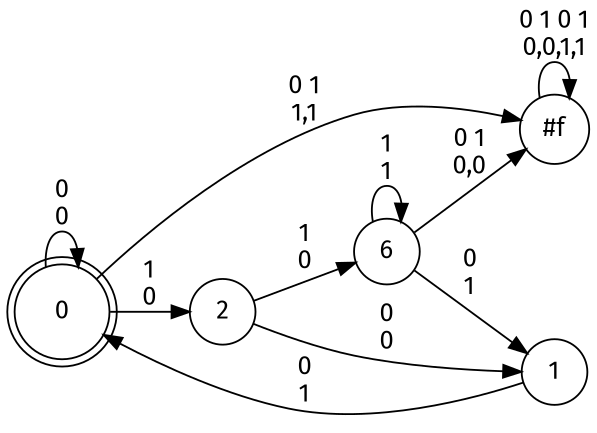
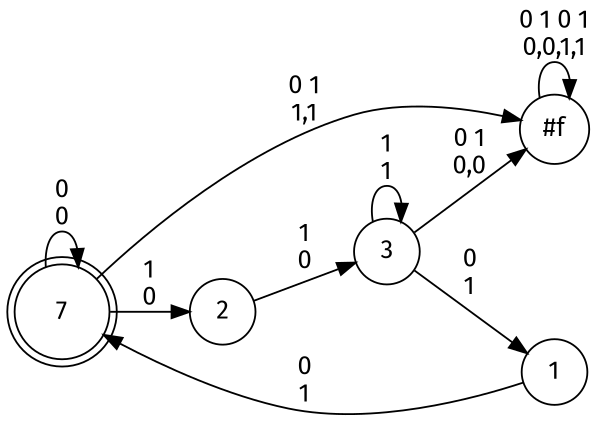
node "6": label "6" -> "3"
node "0": label "0" -> "7"
edge "2" -> "1": removed, label "0 0"
